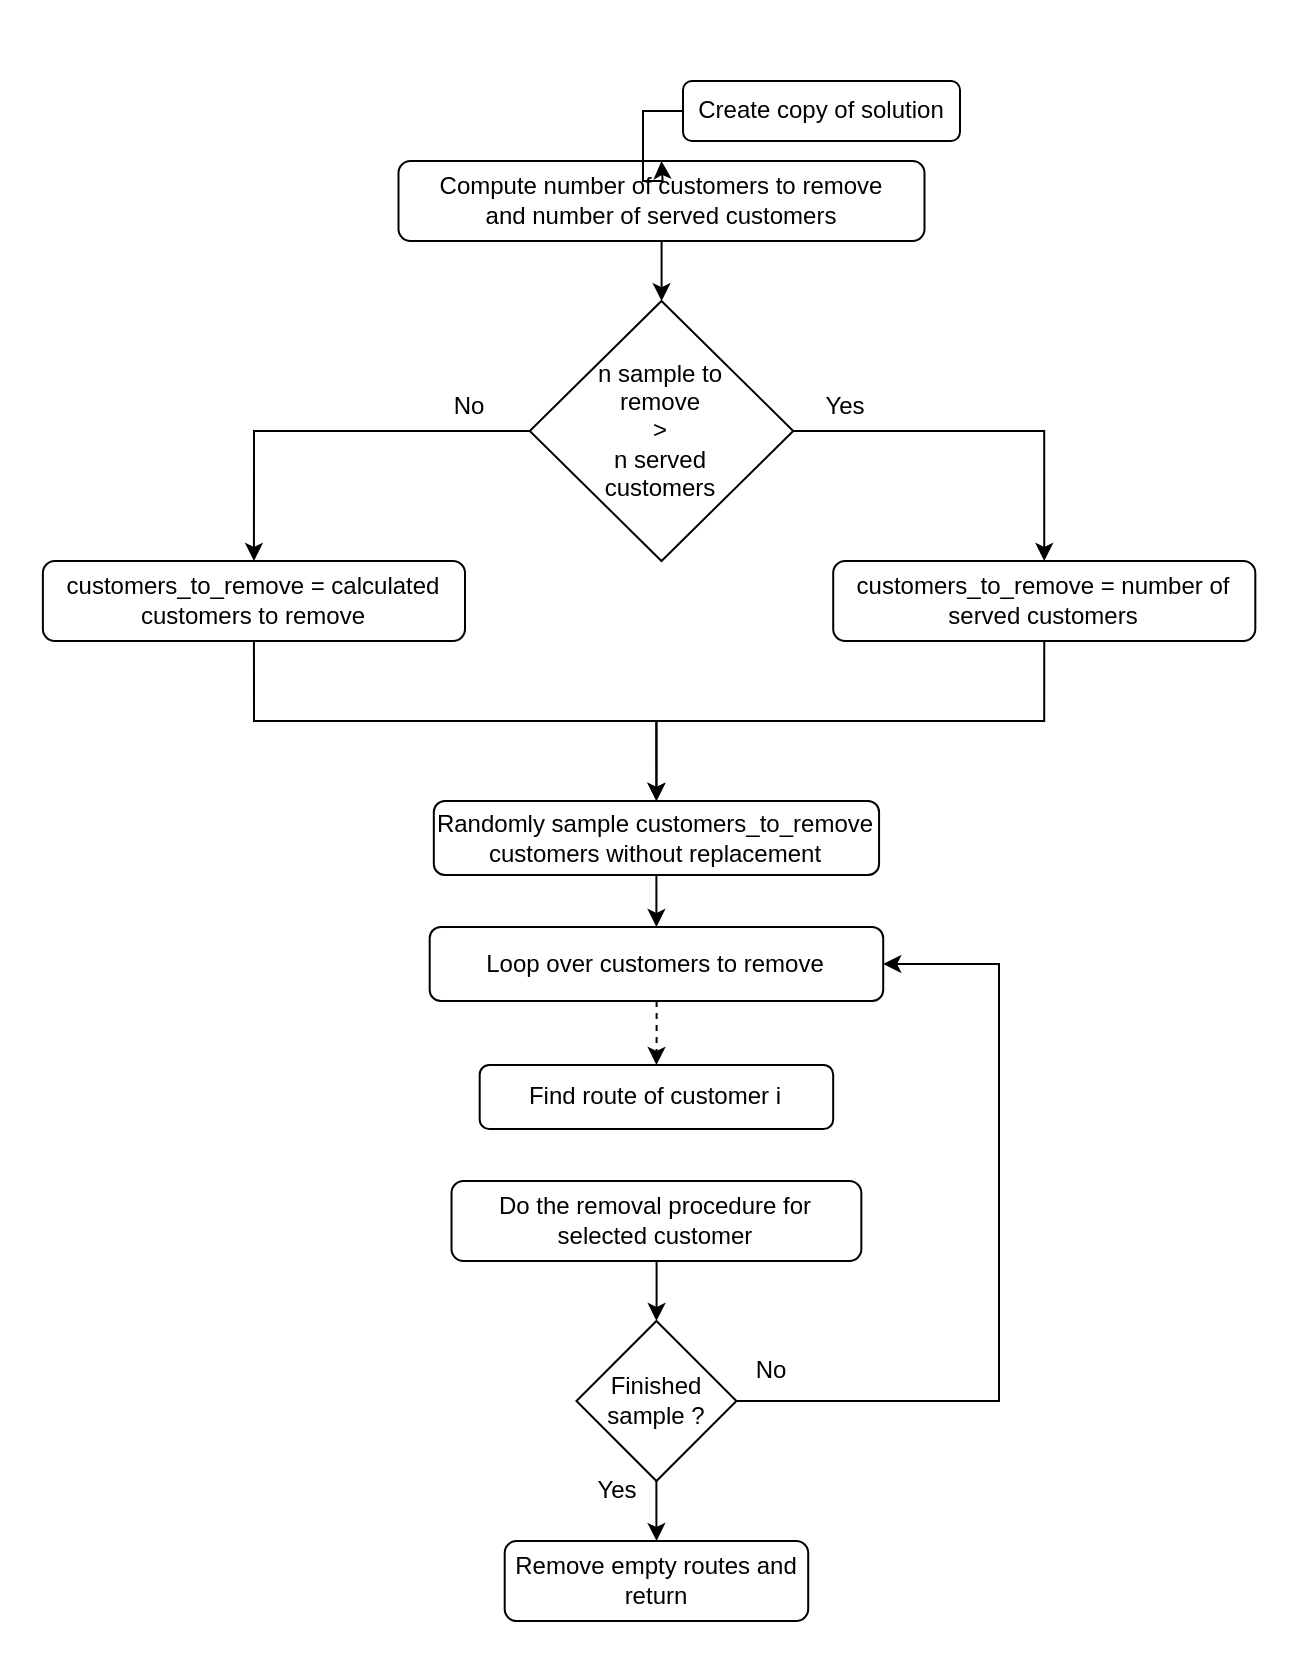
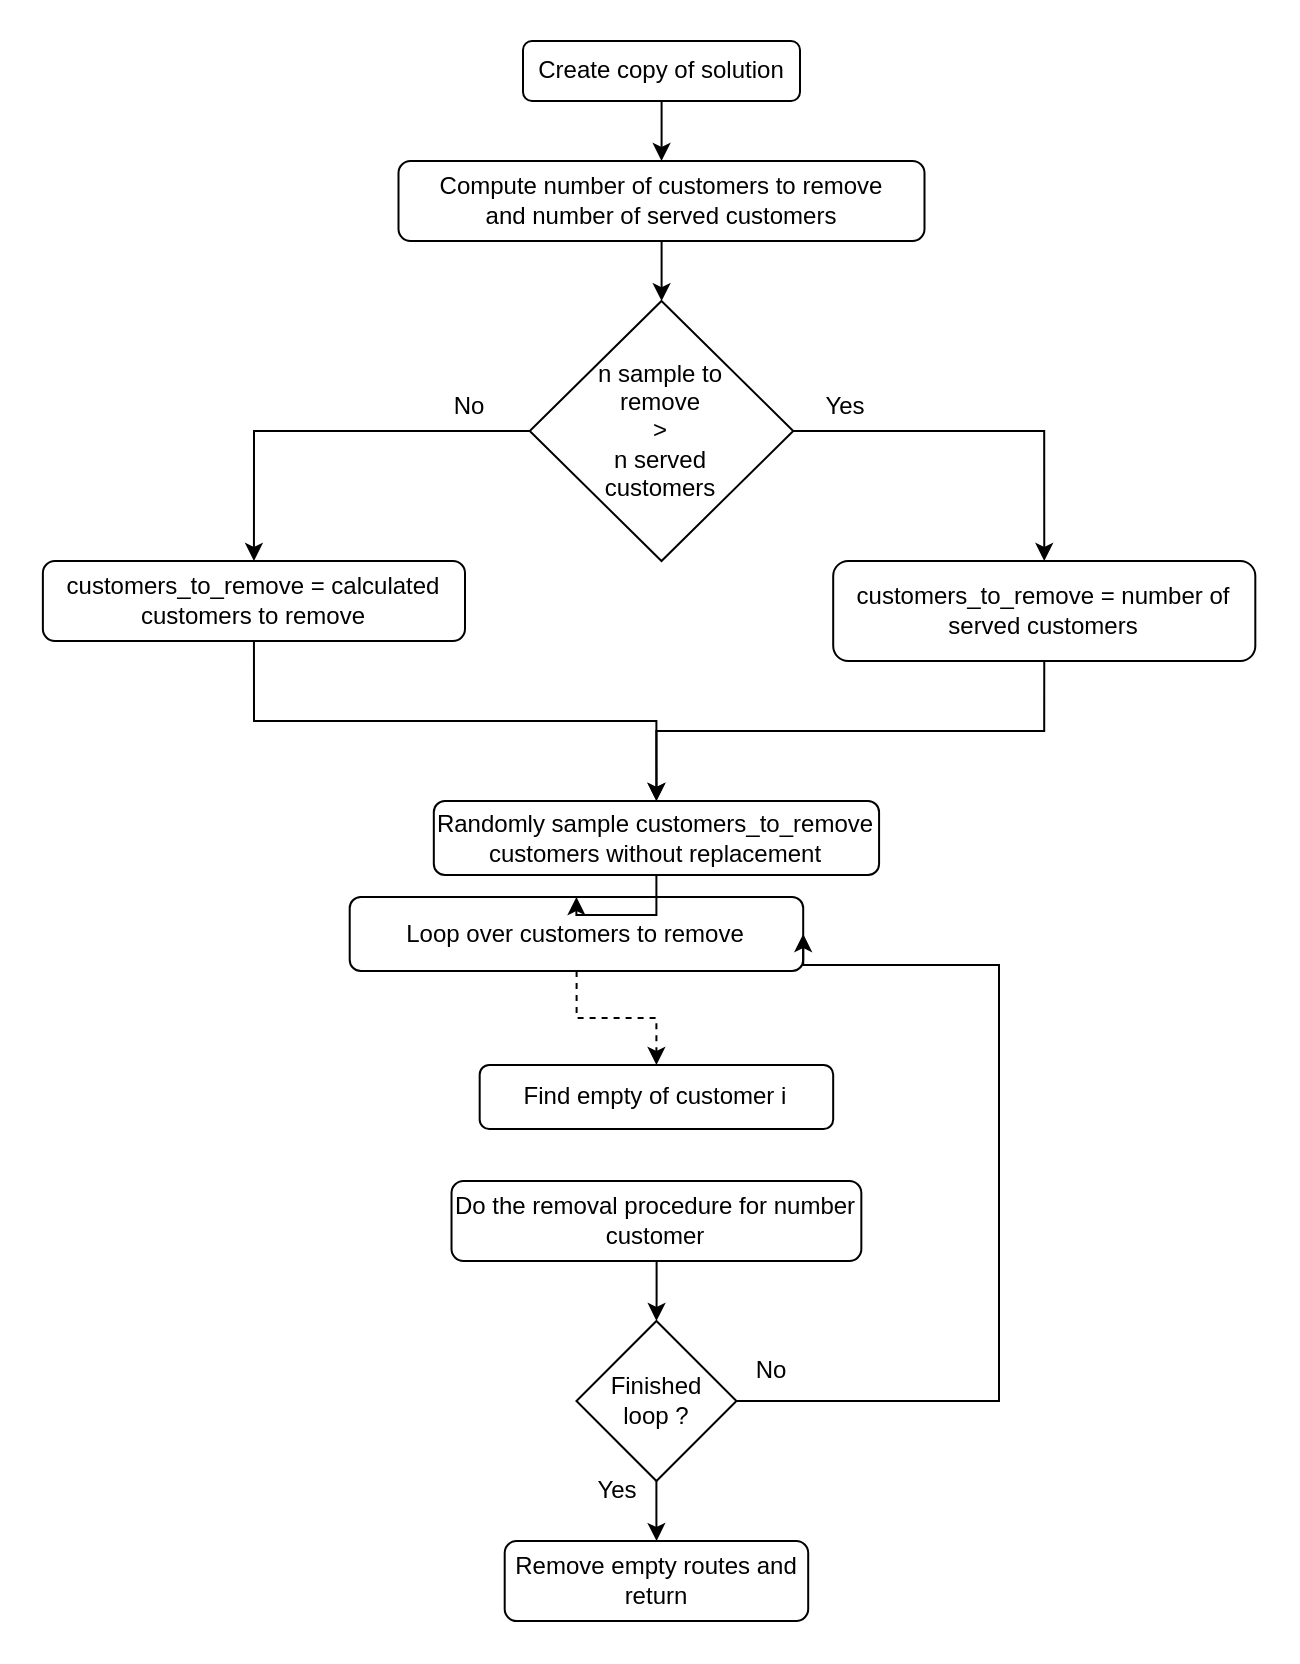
node "Create copy of solution": moved (822, 111) -> (662, 71)
node "customers_to_remove = number of served customers": size 422x80 -> 422x100
node "Loop over customers to remove": moved (656, 964) -> (576, 934)
node "Find route of customer i": label "Find route of customer i" -> "Find empty of customer i"
node "Do the removal procedure for selected customer": label "Do the removal procedure for selected customer" -> "Do the removal procedure for number customer"
node "Finished sample ?": label "Finished sample ?" -> "Finished loop ?"
